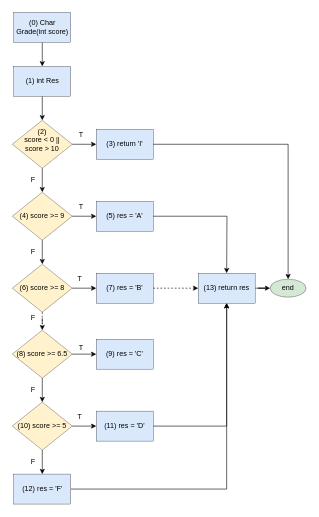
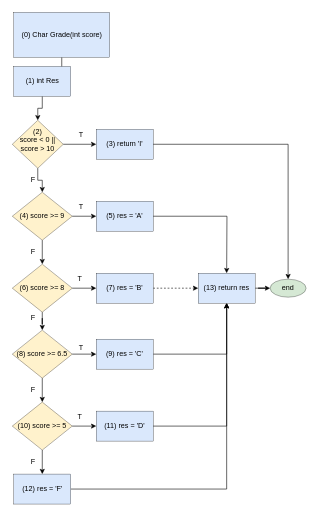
node "(0) Char Grade(int score)": size 57x30 -> 96x45
node "(2) score < 0 || score > 10": size 60x48 -> 51x48
edge "(6) score >= 8" -> "(8) score >= 6.5": style dashed -> solid
edge "(9) res = 'C'" -> "(13) return res": added
